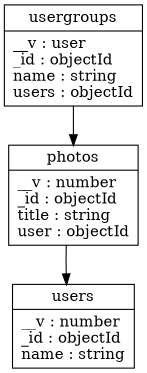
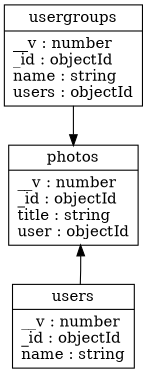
node "usergroups": text "__v : user" -> "__v : number"
edge "photos" -> "users": reversed
